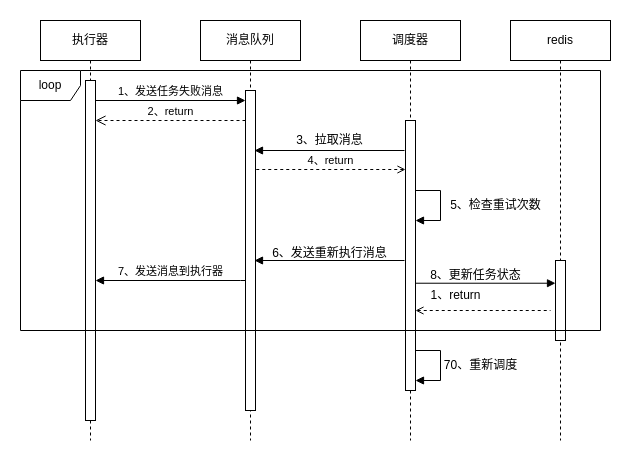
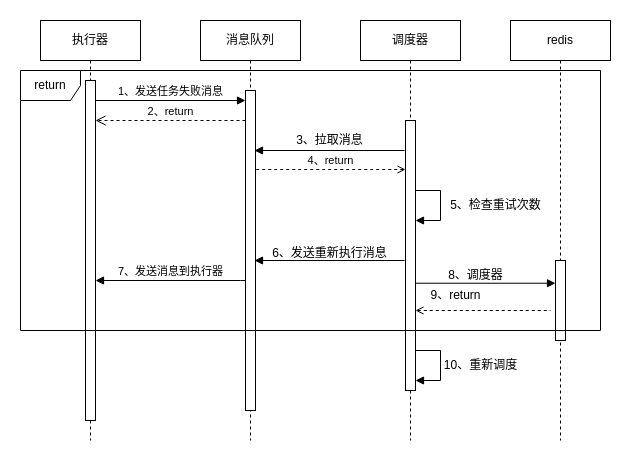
node "loop": label "loop" -> "return"
node "8、更新任务状态": label "8、更新任务状态" -> "8、调度器"
node "1、return": label "1、return" -> "9、return"
node "70、重新调度": label "70、重新调度" -> "10、重新调度"
